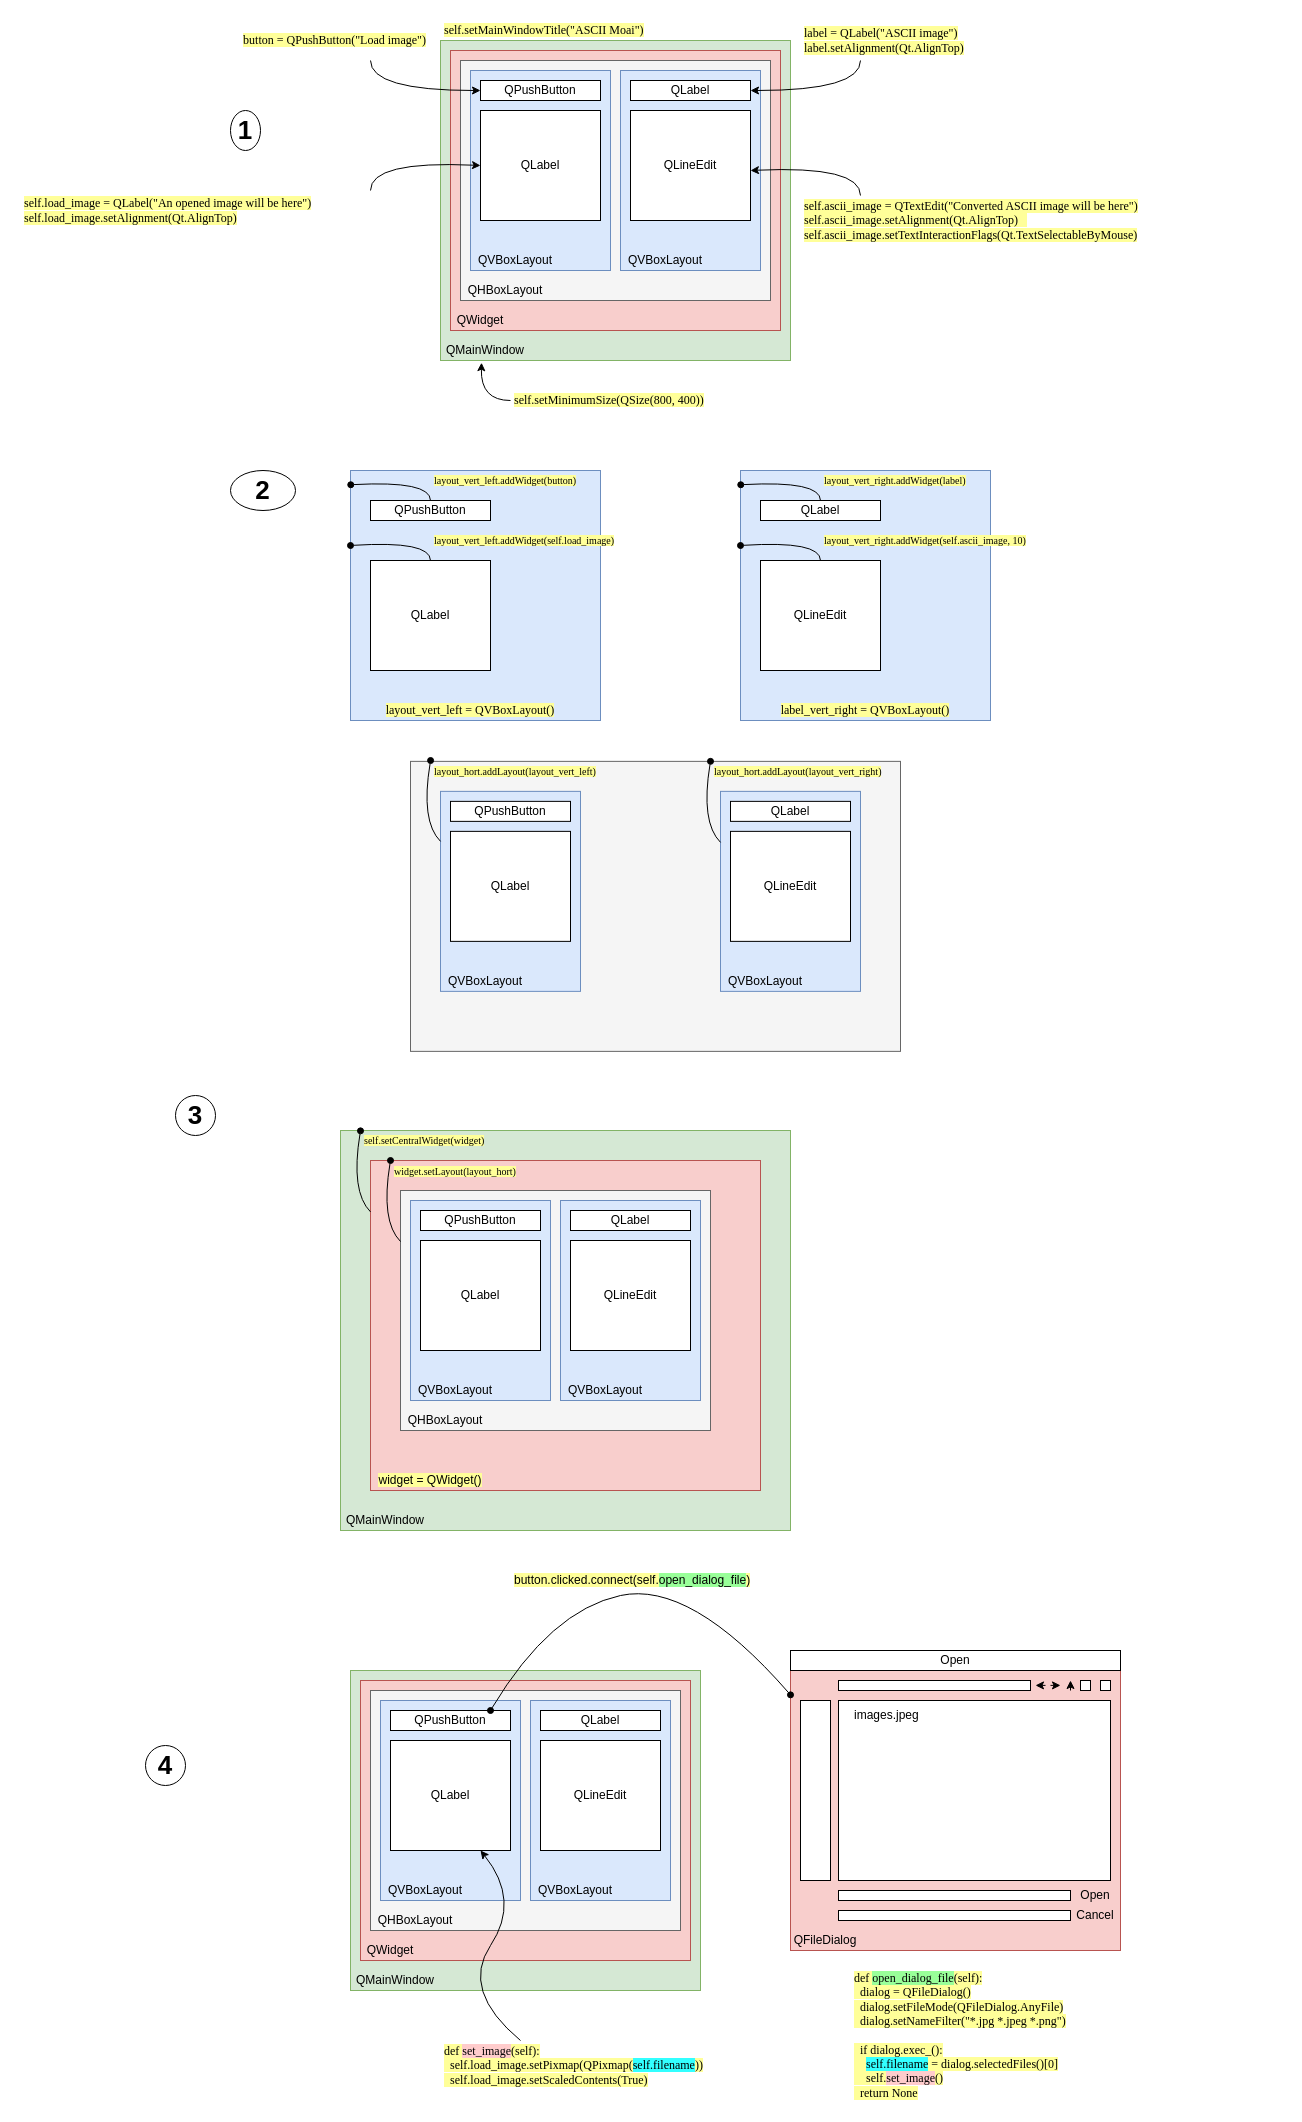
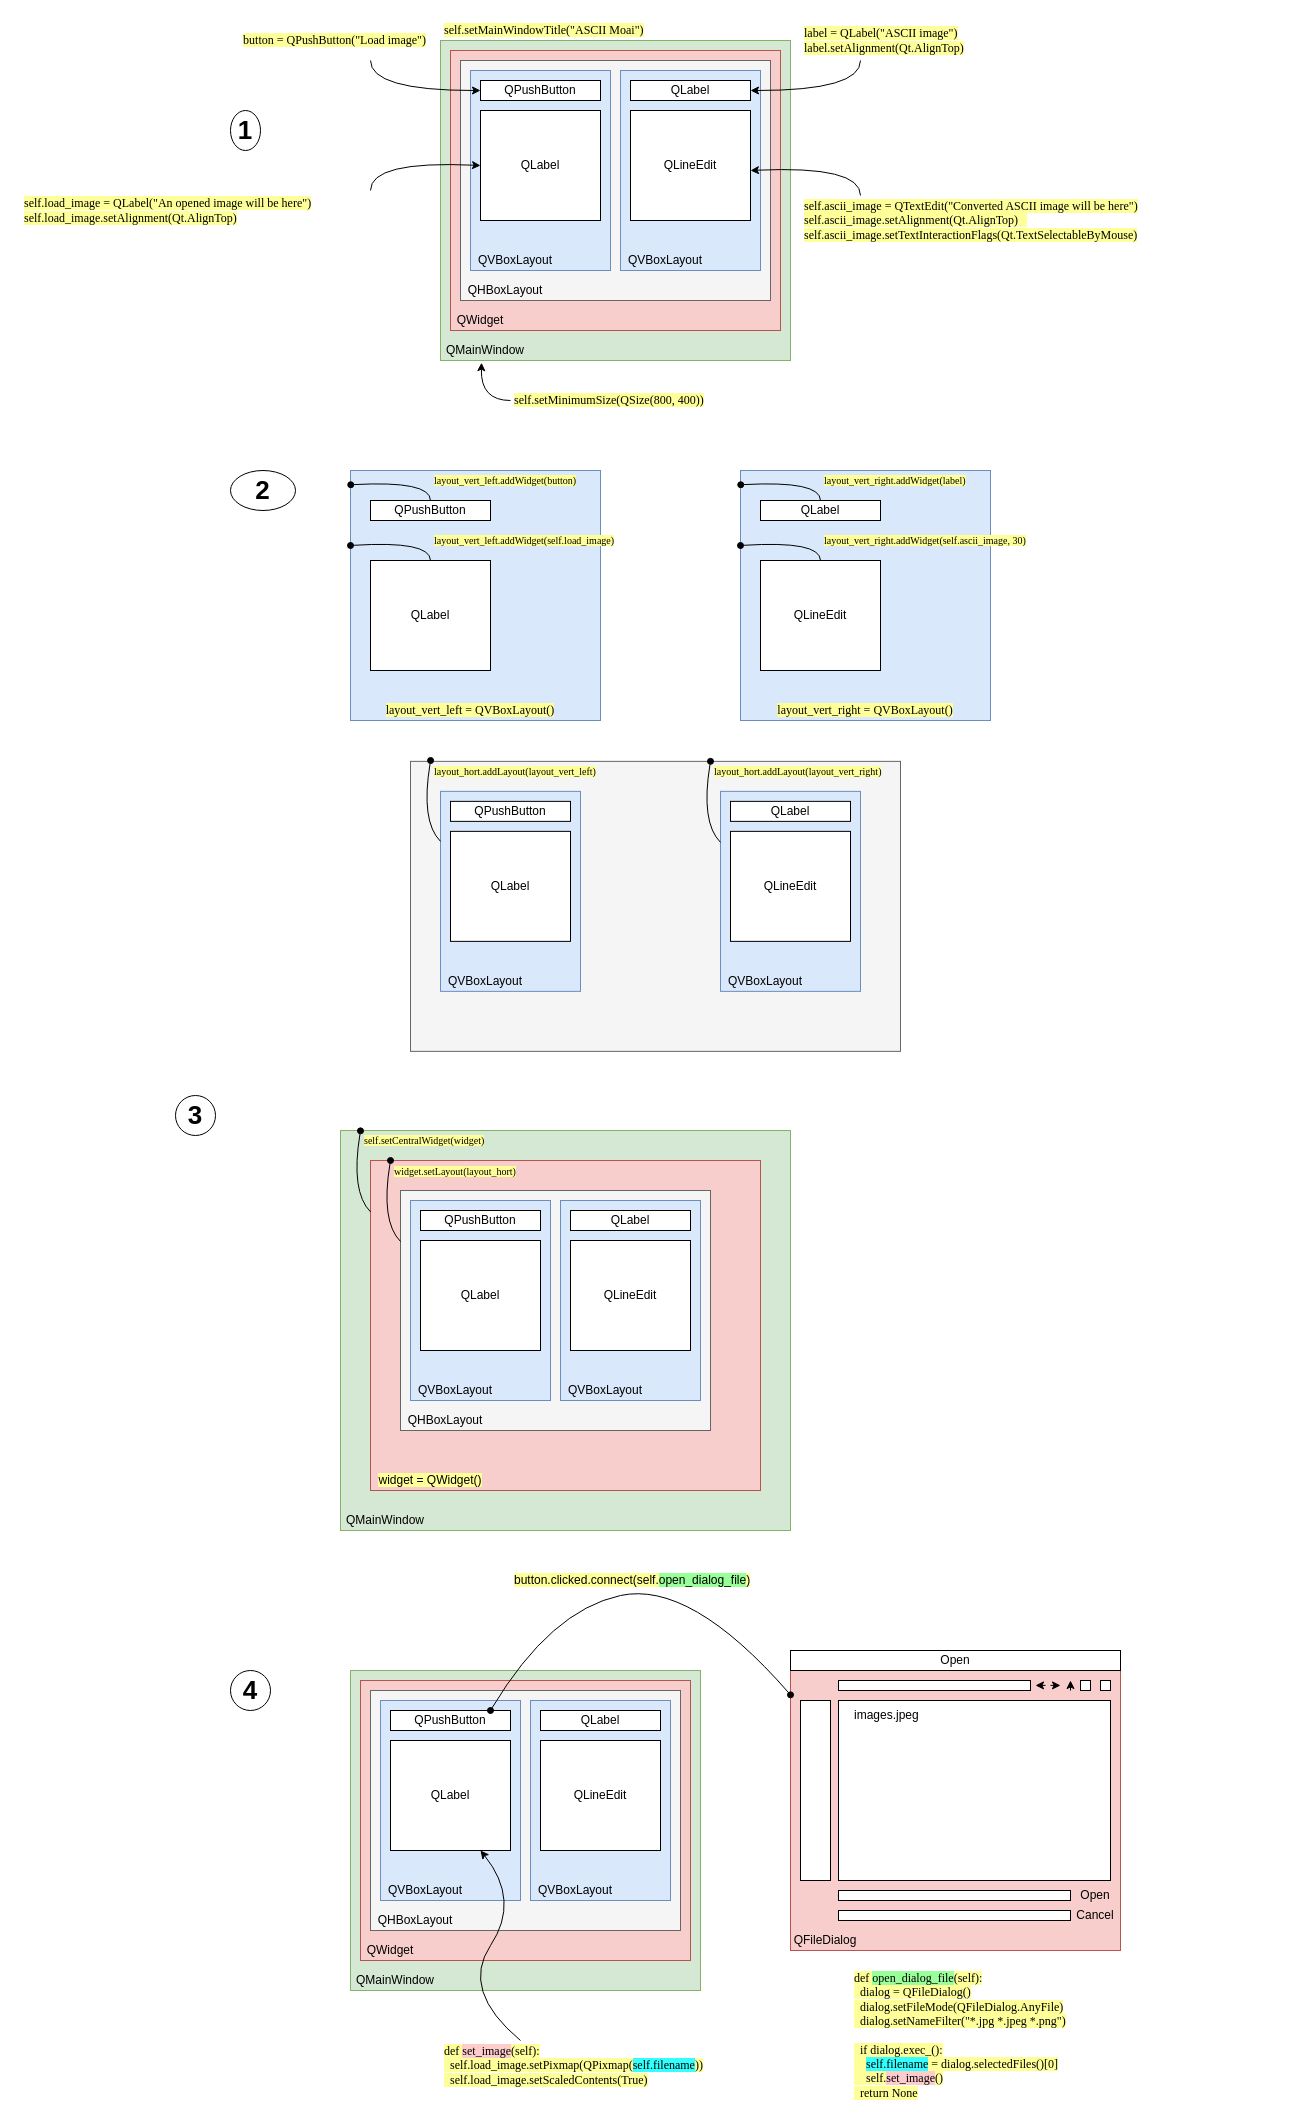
node "layout_vert_right.addWidget(self.ascii_image, 10)": label "layout_vert_right.addWidget(self.ascii_image, 10)" -> "layout_vert_right.addWidget(self.ascii_image, 30)"
node "label_vert_right = QVBoxLayout()": label "label_vert_right = QVBoxLayout()" -> "layout_vert_right = QVBoxLayout()"
node "4": moved (166, 1766) -> (251, 1691)
